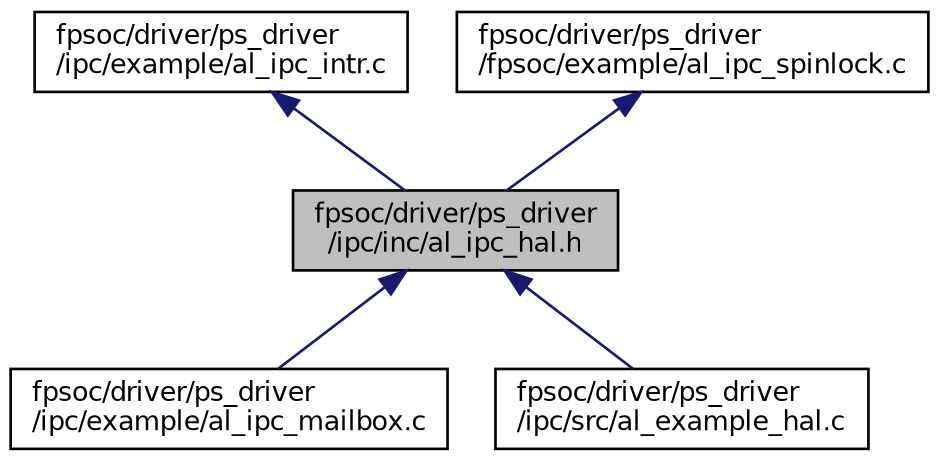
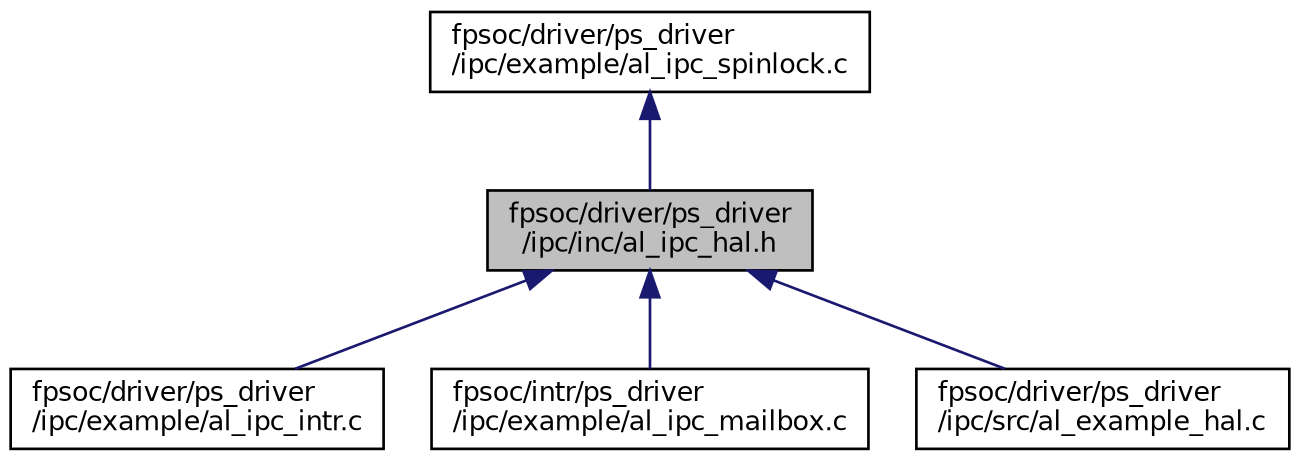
node "fpsoc/driver/ps_driver /fpsoc/example/al_ipc_spinlock.c": label "fpsoc/driver/ps_driver /fpsoc/example/al_ipc_spinlock.c" -> "fpsoc/driver/ps_driver /ipc/example/al_ipc_spinlock.c"
edge "fpsoc/driver/ps_driver /ipc/inc/al_ipc_hal.h" -> "fpsoc/driver/ps_driver /ipc/example/al_ipc_intr.c": reversed
node "fpsoc/driver/ps_driver /ipc/example/al_ipc_mailbox.c": label "fpsoc/driver/ps_driver /ipc/example/al_ipc_mailbox.c" -> "fpsoc/intr/ps_driver /ipc/example/al_ipc_mailbox.c"
